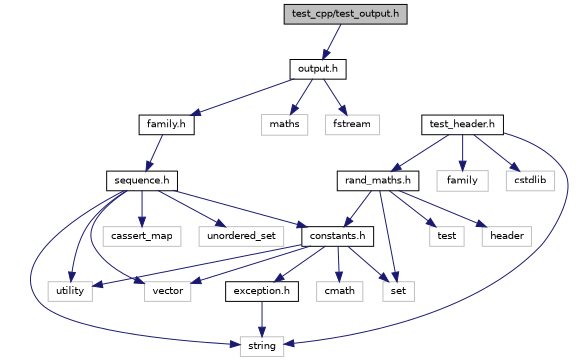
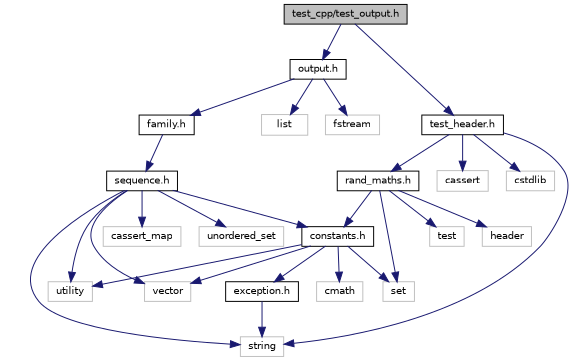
edge "test_cpp/test_output.h" -> "test_header.h": added
node "maths": label "maths" -> "list"
node "family": label "family" -> "cassert"
